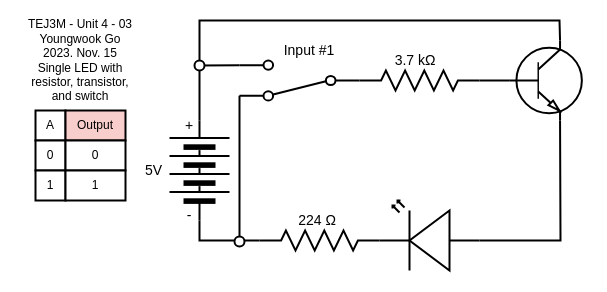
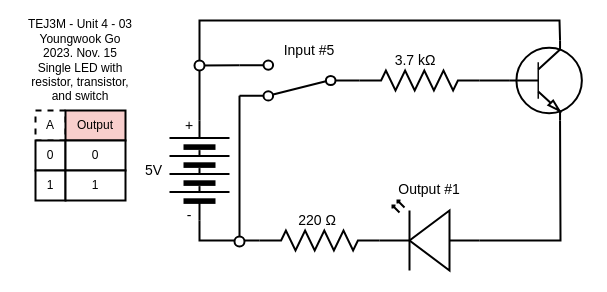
node "Input #1": label "Input #1" -> "Input #5"
node "A": style solid -> dashed
node "Output #1": added
node "224 Ω": label "224 Ω" -> "220 Ω"
